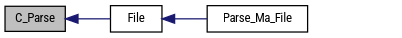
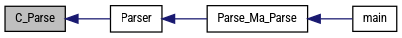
node "File": label "File" -> "Parser"
node "Parse_Ma_File": label "Parse_Ma_File" -> "Parse_Ma_Parse"
node "main": added
